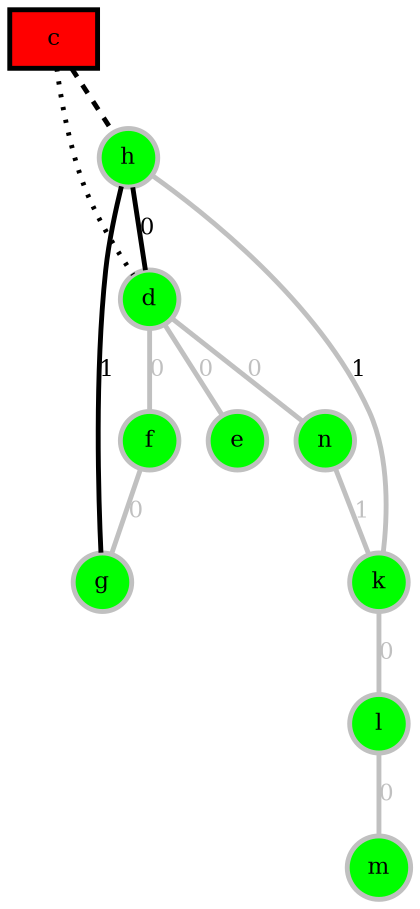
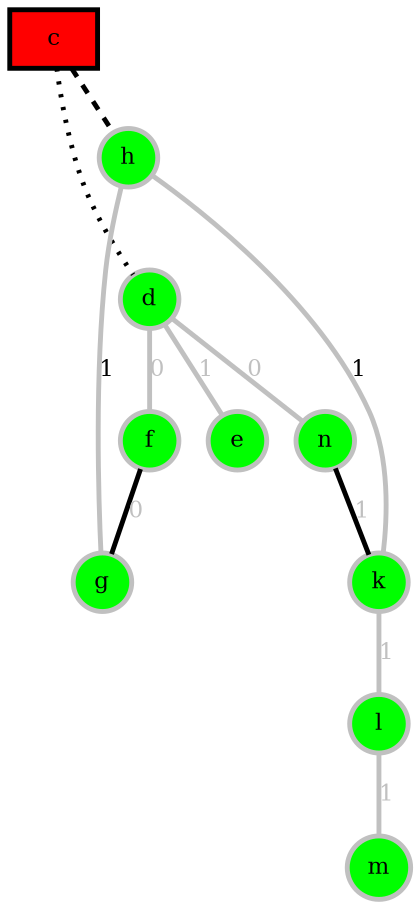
edge "h" -- "d": removed, label "0"
edge "h" -- "g": color black -> grey
edge "d" -- "e": label "0" -> "1"
edge "f" -- "g": color grey -> black
edge "n" -- "k": color grey -> black
edge "k" -- "l": label "0" -> "1"
edge "l" -- "m": label "0" -> "1"
